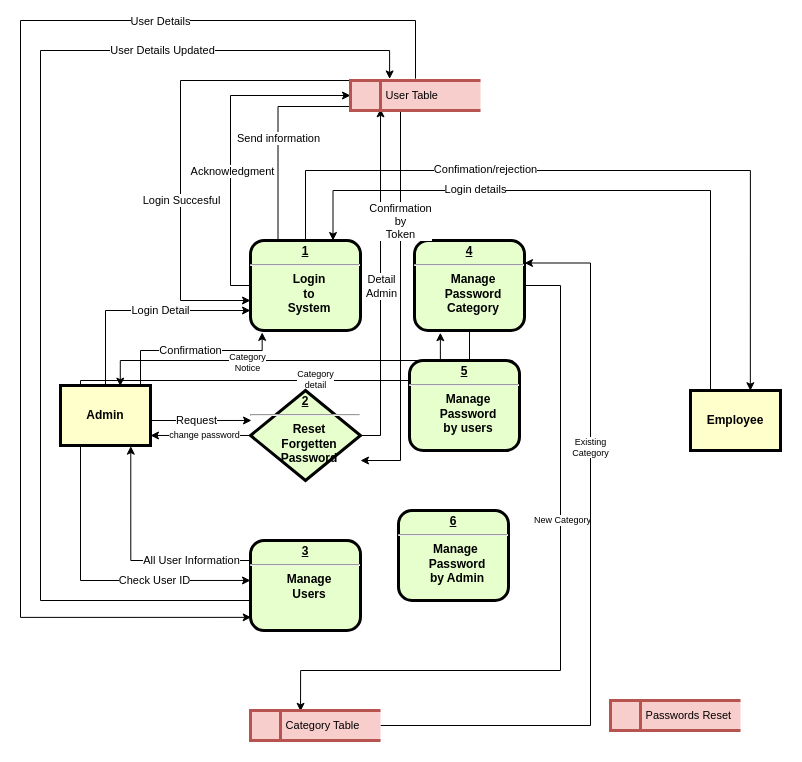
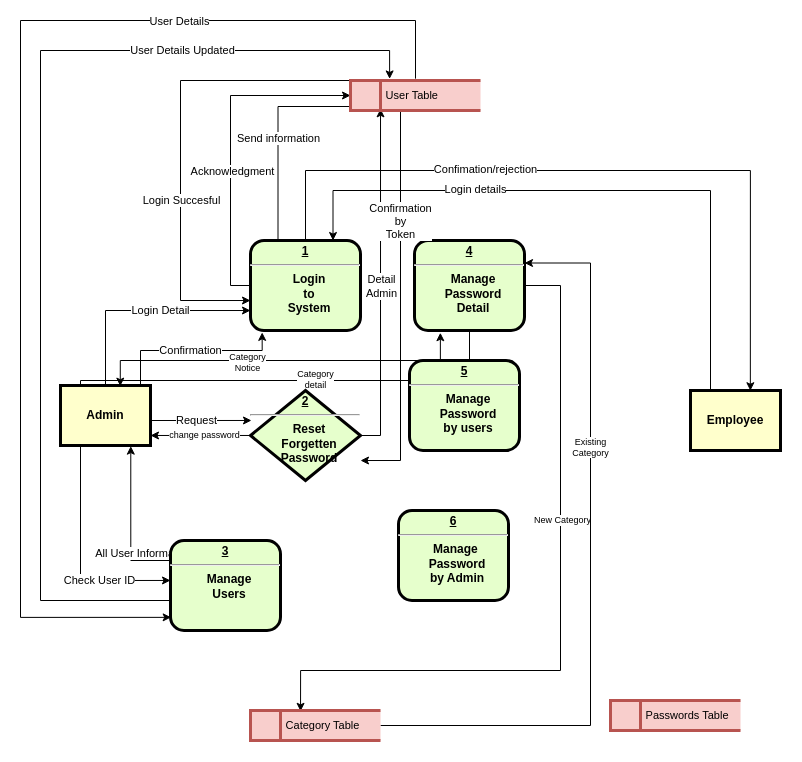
node "4 Manage Password Category": label "4 Manage Password Category" -> "4 Manage Password Detail"
node "3 Manage Users": moved (306, 586) -> (226, 586)
node "Passwords Reset": label "Passwords Reset" -> "Passwords Table"
